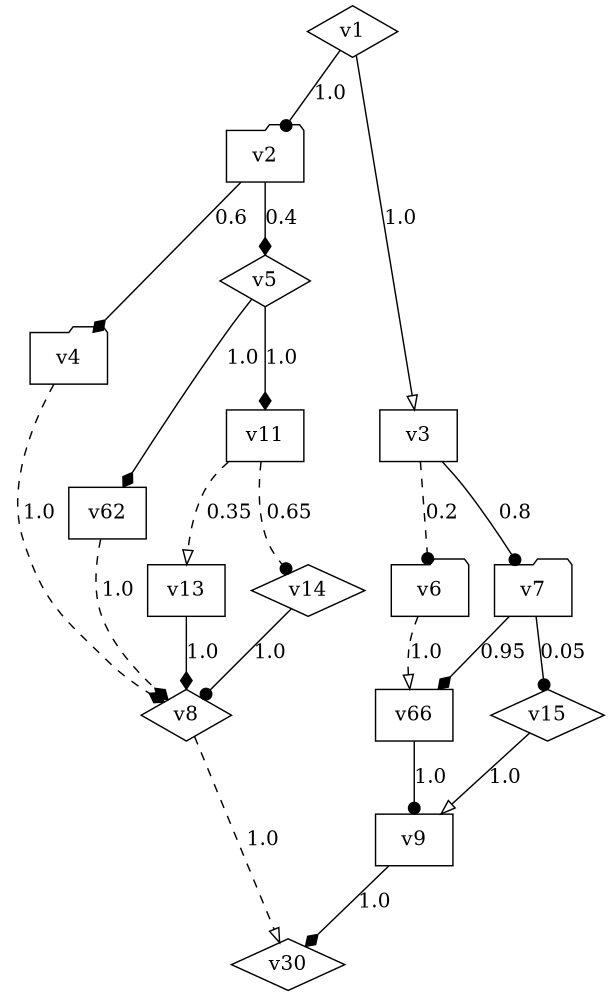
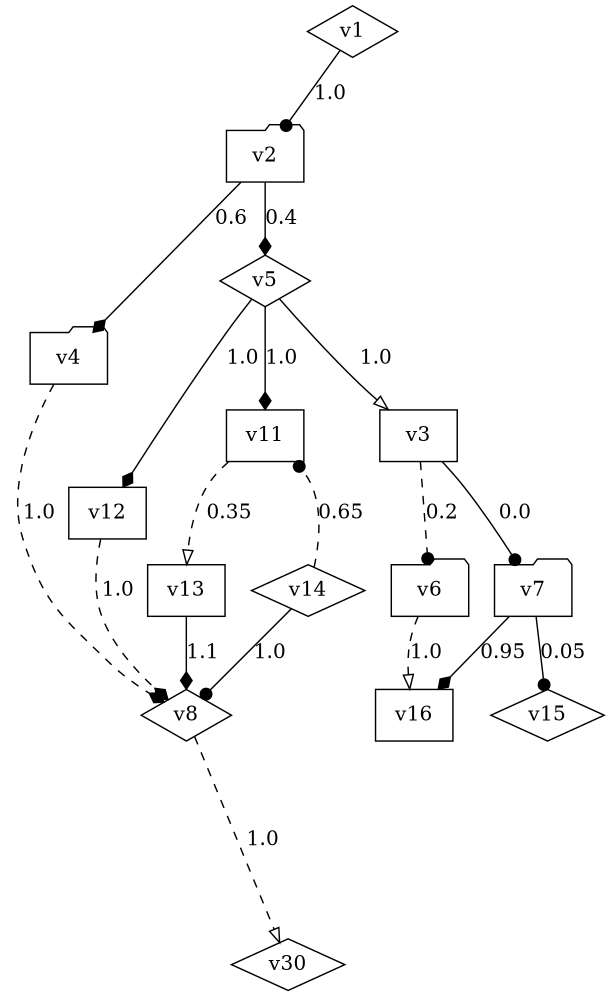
edge "v1" -> "v3": now "v5" -> "v3"
node "v62": label "v62" -> "v12"
edge "v3" -> "v7": label "0.8" -> "0.0"
edge "v11" -> "v14": reversed
edge "v13" -> "v8": label "1.0" -> "1.1"
node "v66": label "v66" -> "v16"
node "v9": removed
